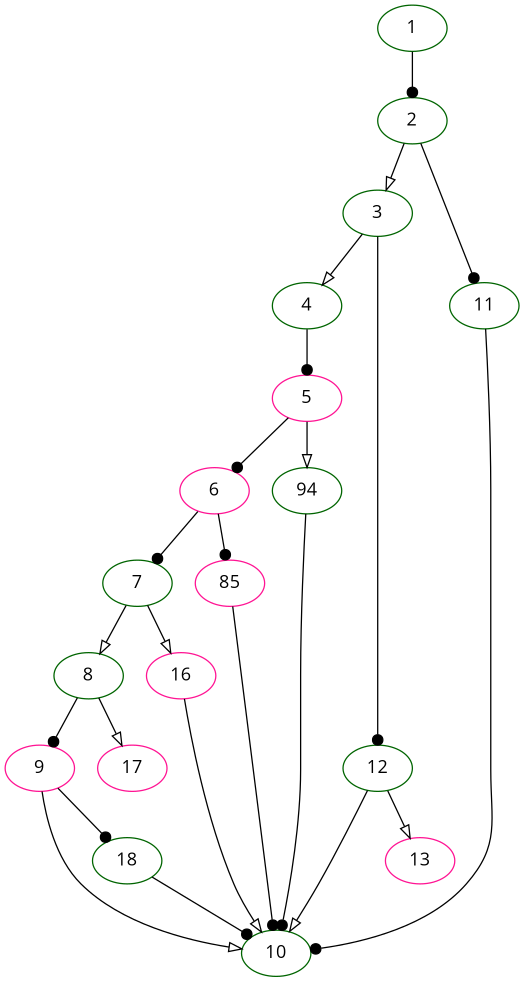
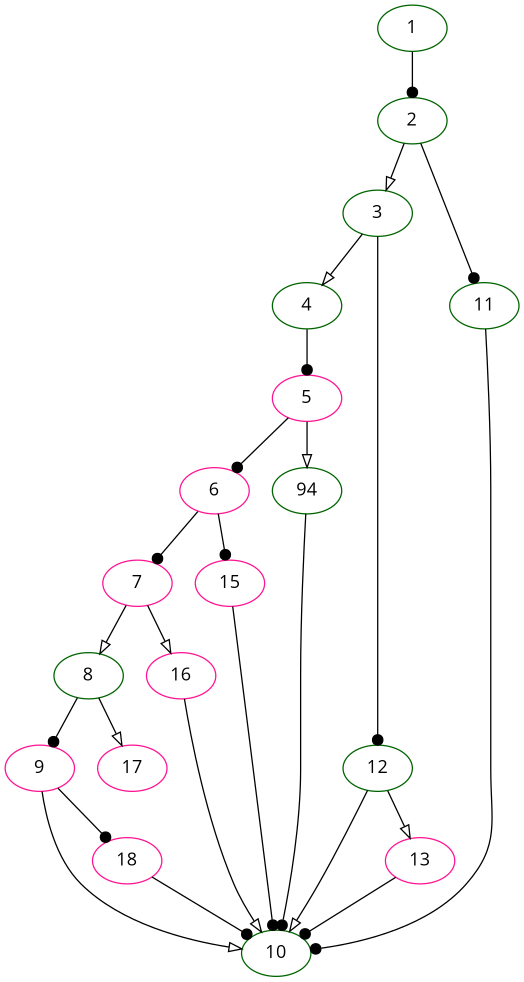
node "7": color darkgreen -> deeppink
node "85": label "85" -> "15"
node "18": color darkgreen -> deeppink
edge "13" -> "10": added
